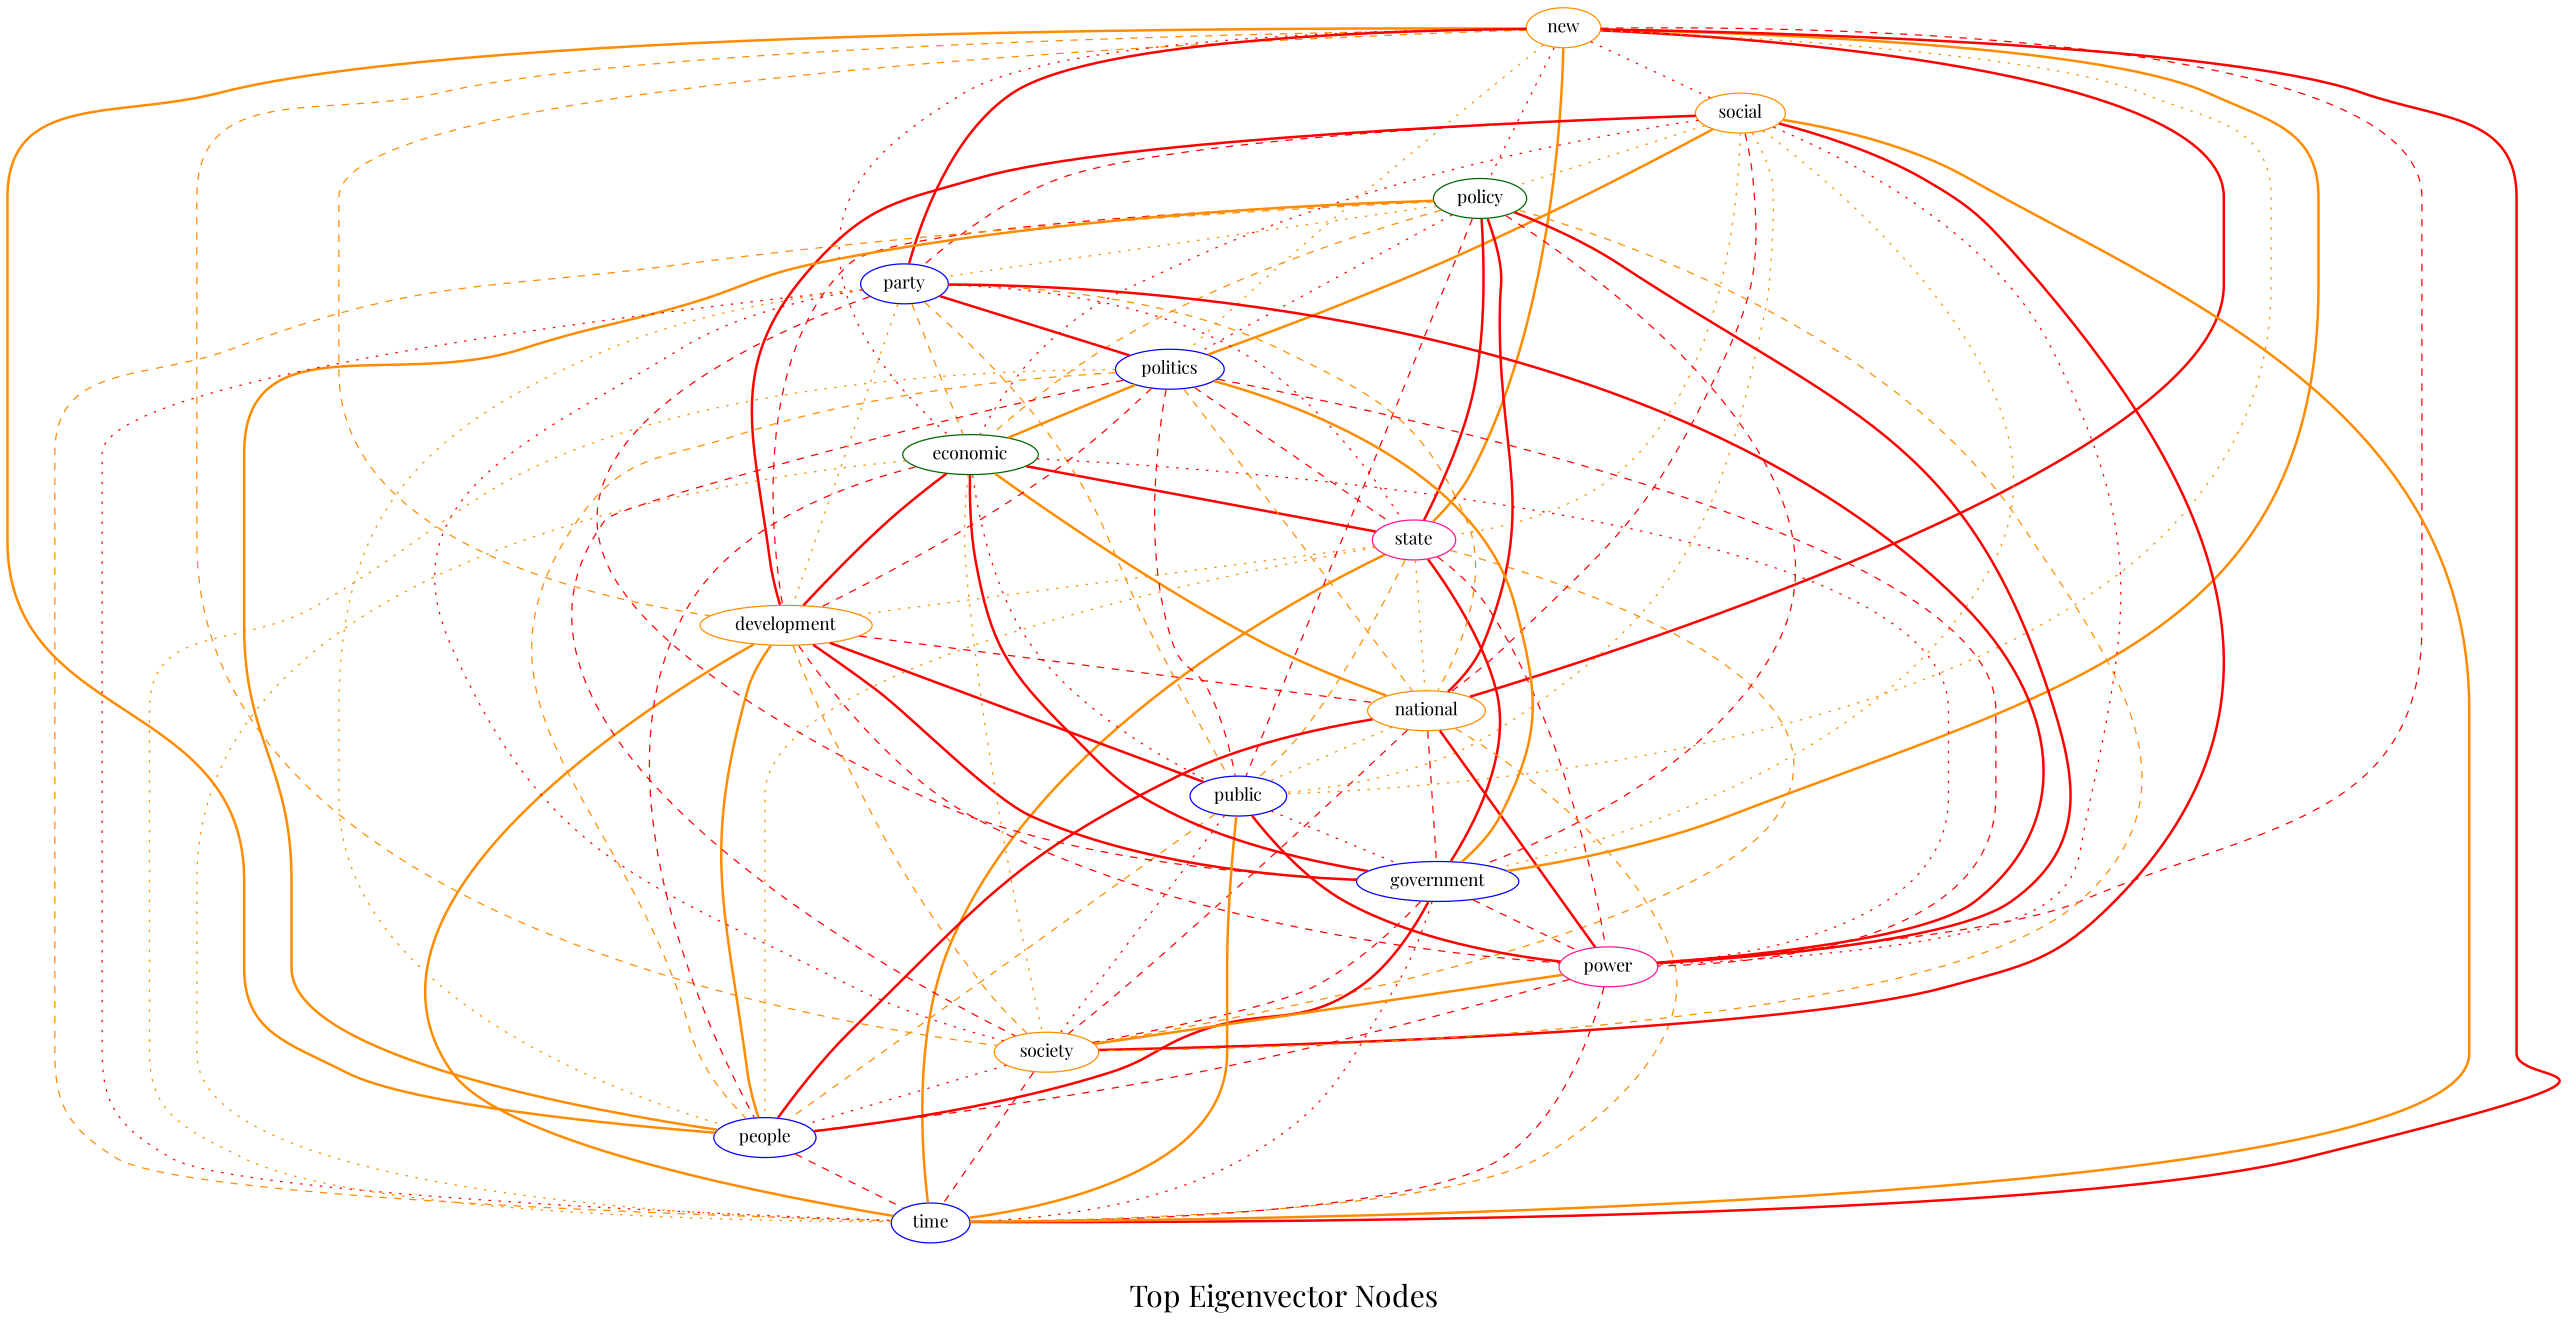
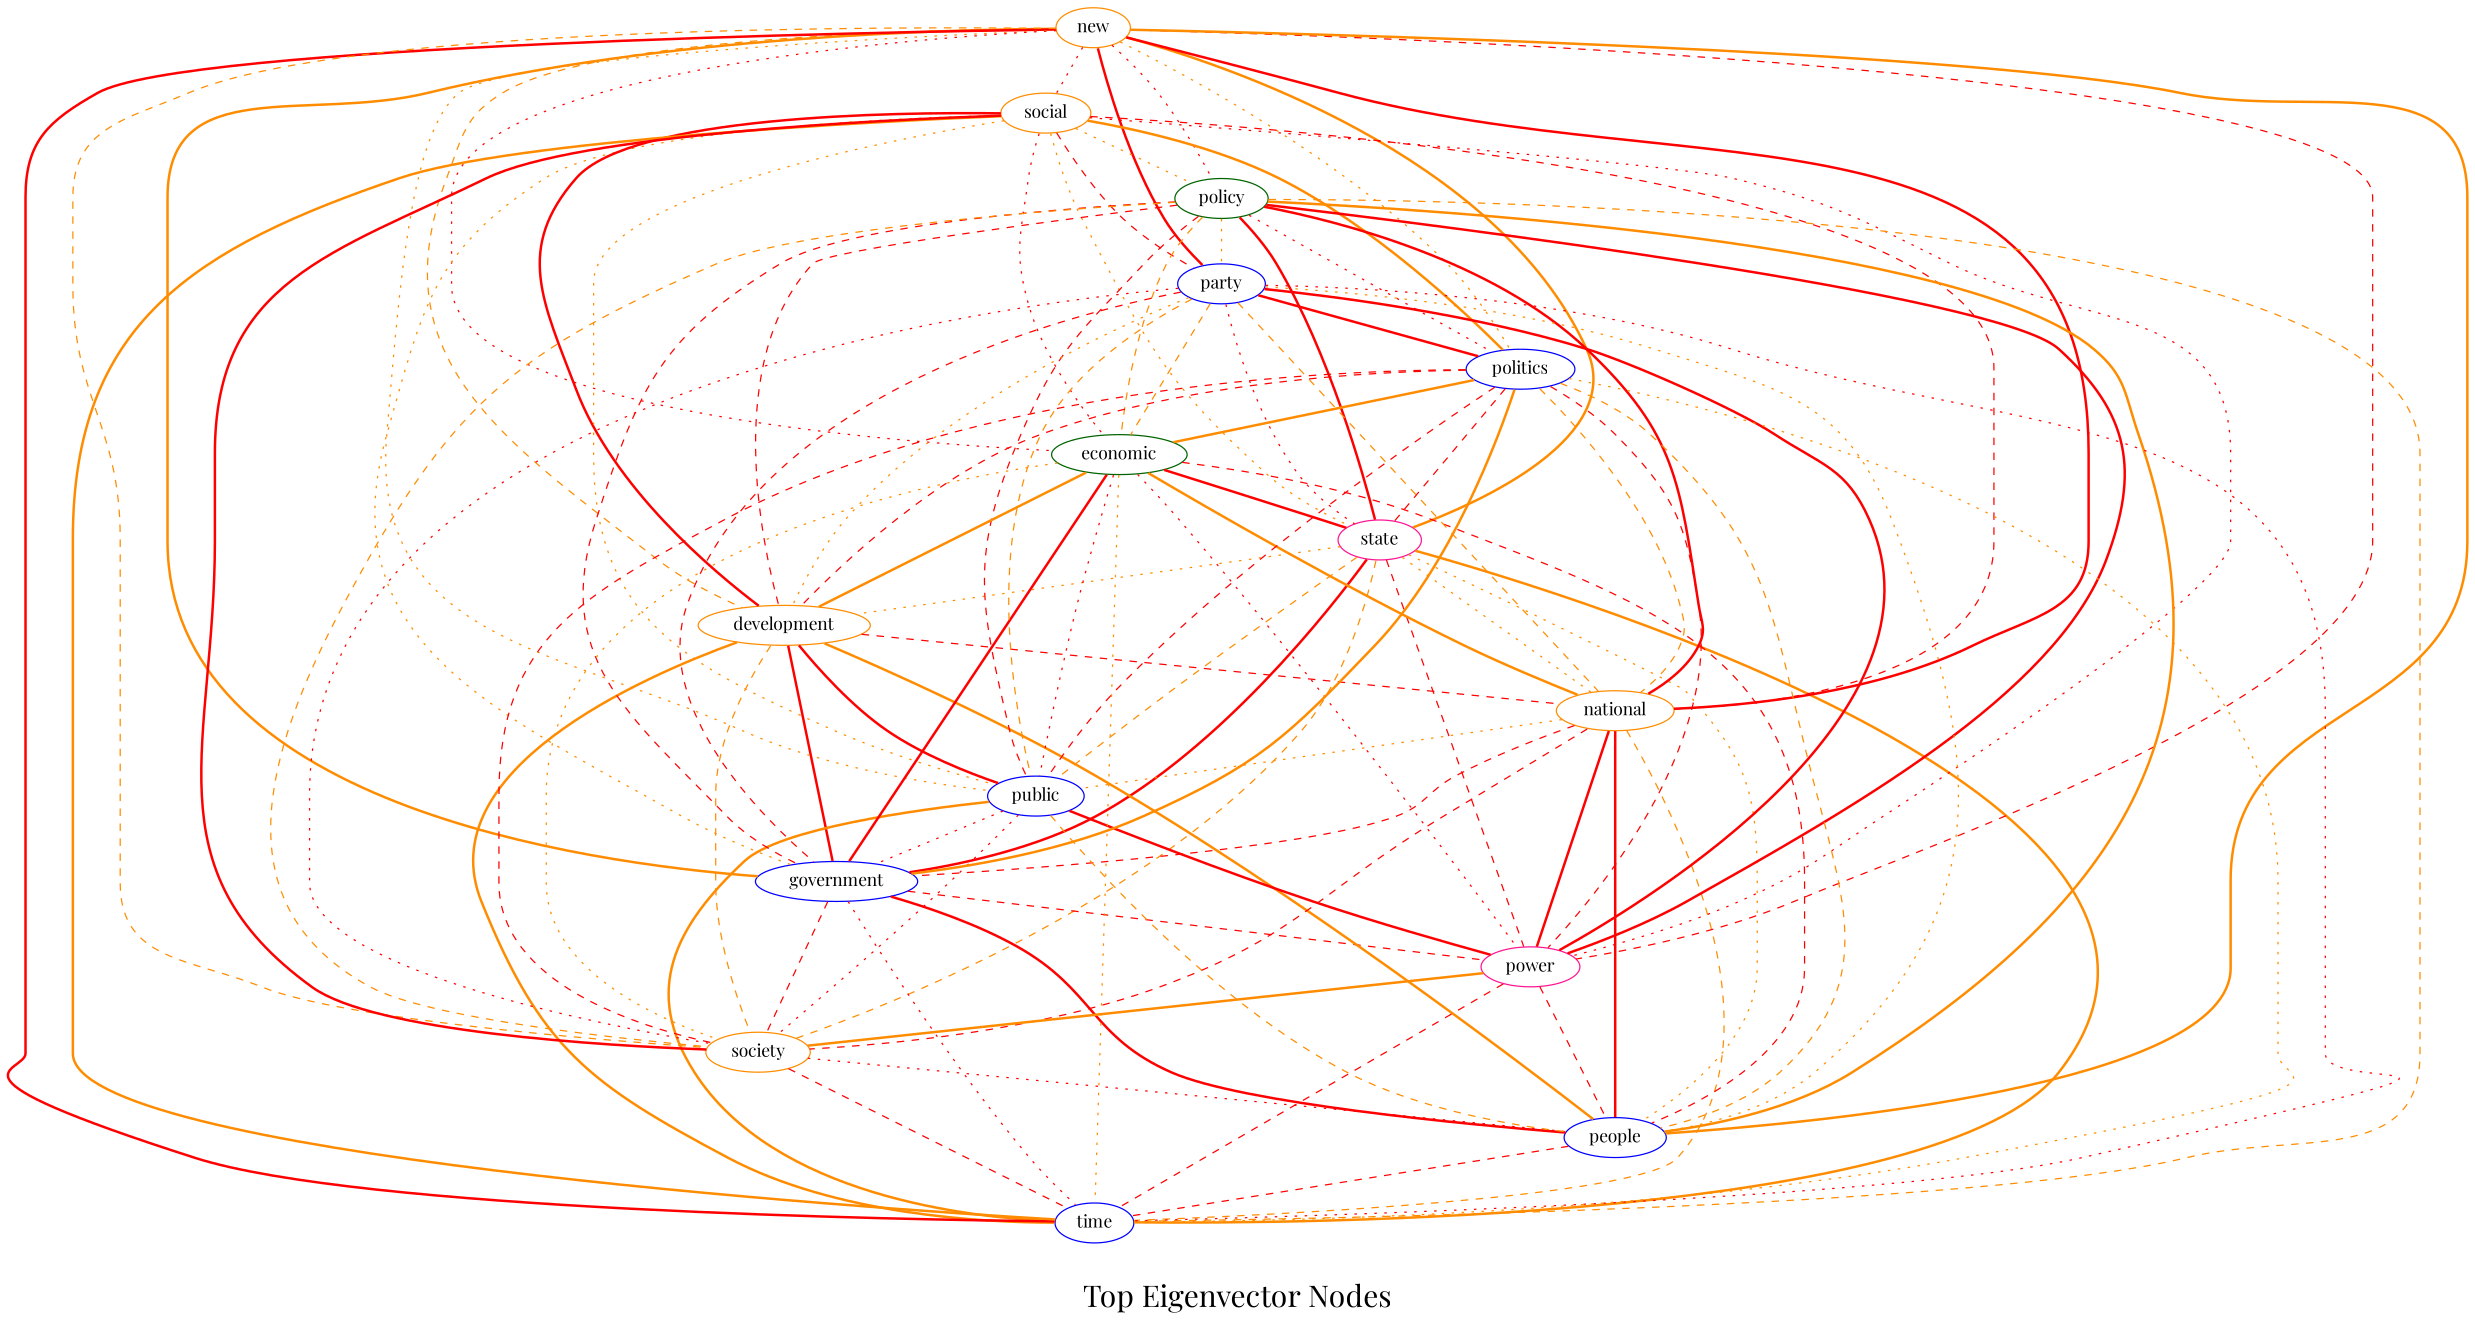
edge "economic" -- "development": color red -> darkorange
edge "development" -- "power": removed
